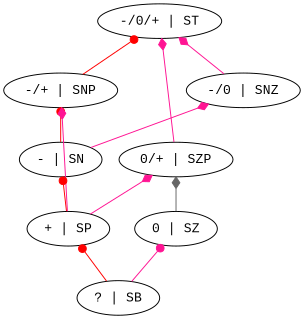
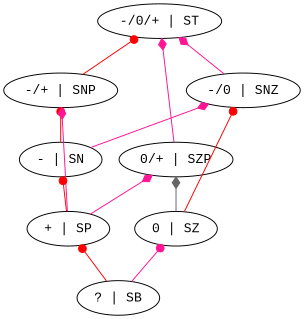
edge "0 | SZ" -> "-/0 | SNZ": added
